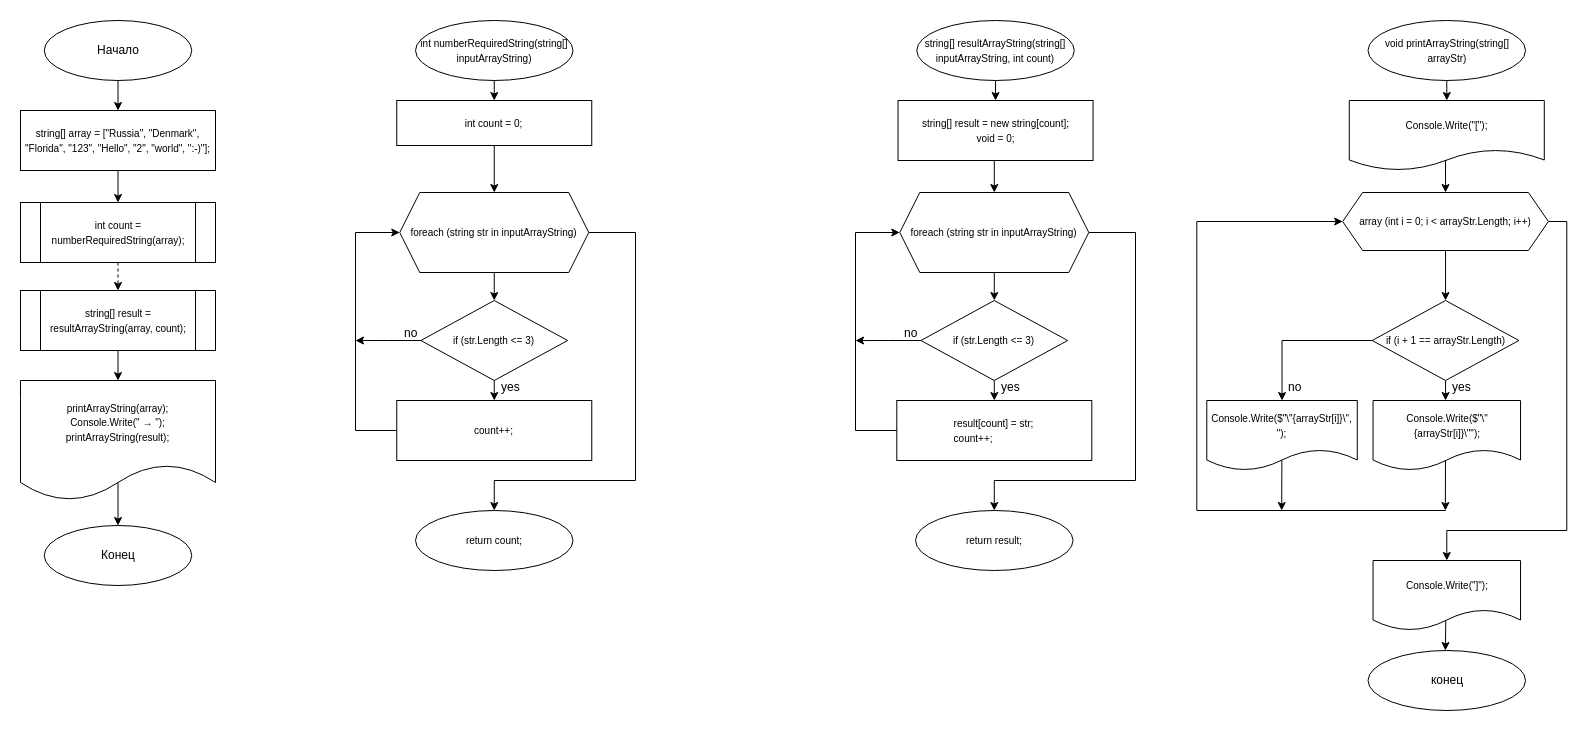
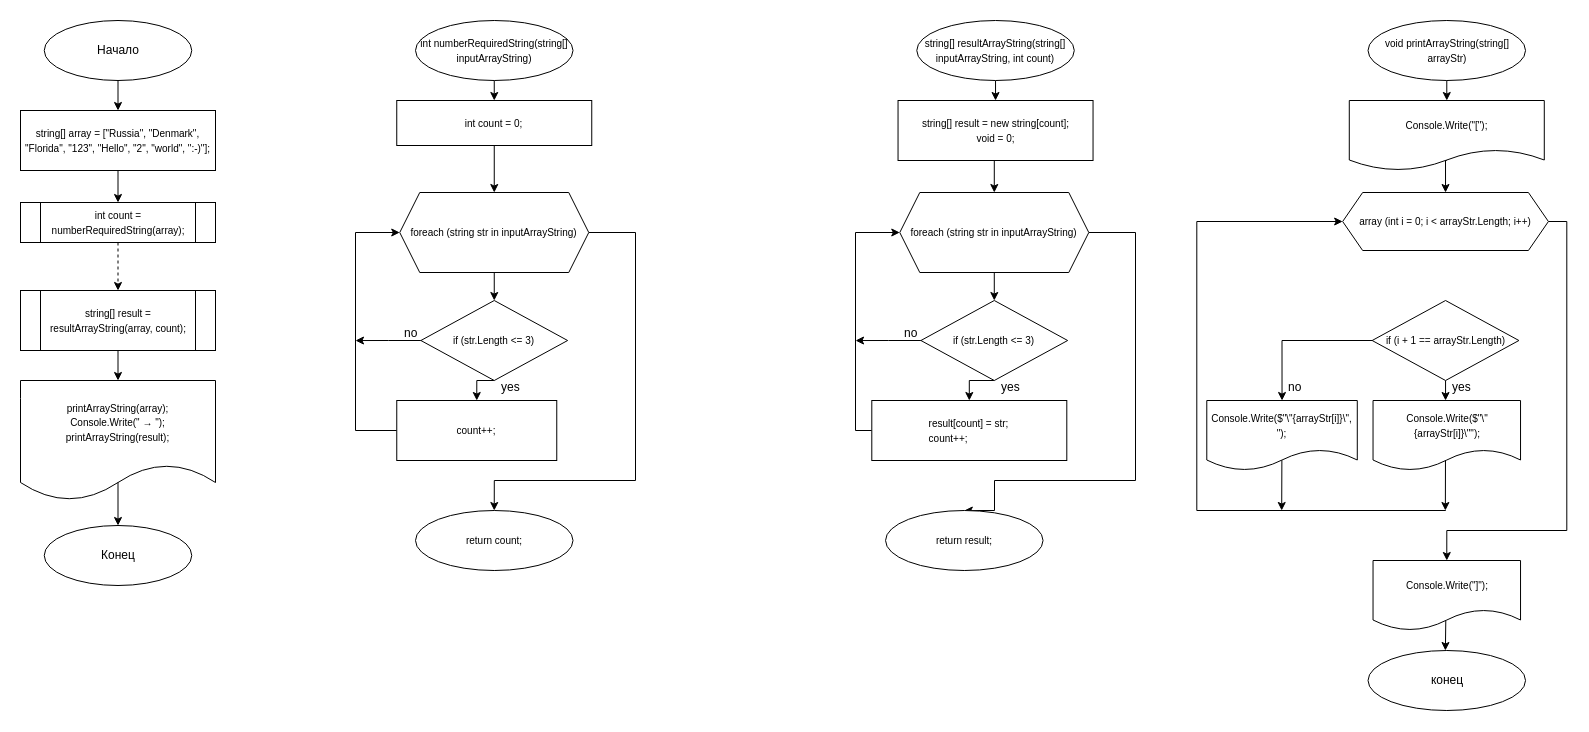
node "int count = numberRequiredString(array);": size 195x60 -> 195x40
edge "array (int i = 0; i < arrayStr.Length; i++)" -> "if (i + 1 == arrayStr.Length)": removed
node "count++;": size 195x60 -> 160x60
node "result[count] = str; count++;": moved (994, 431) -> (969, 431)
node "return result;": moved (994, 541) -> (964, 541)
